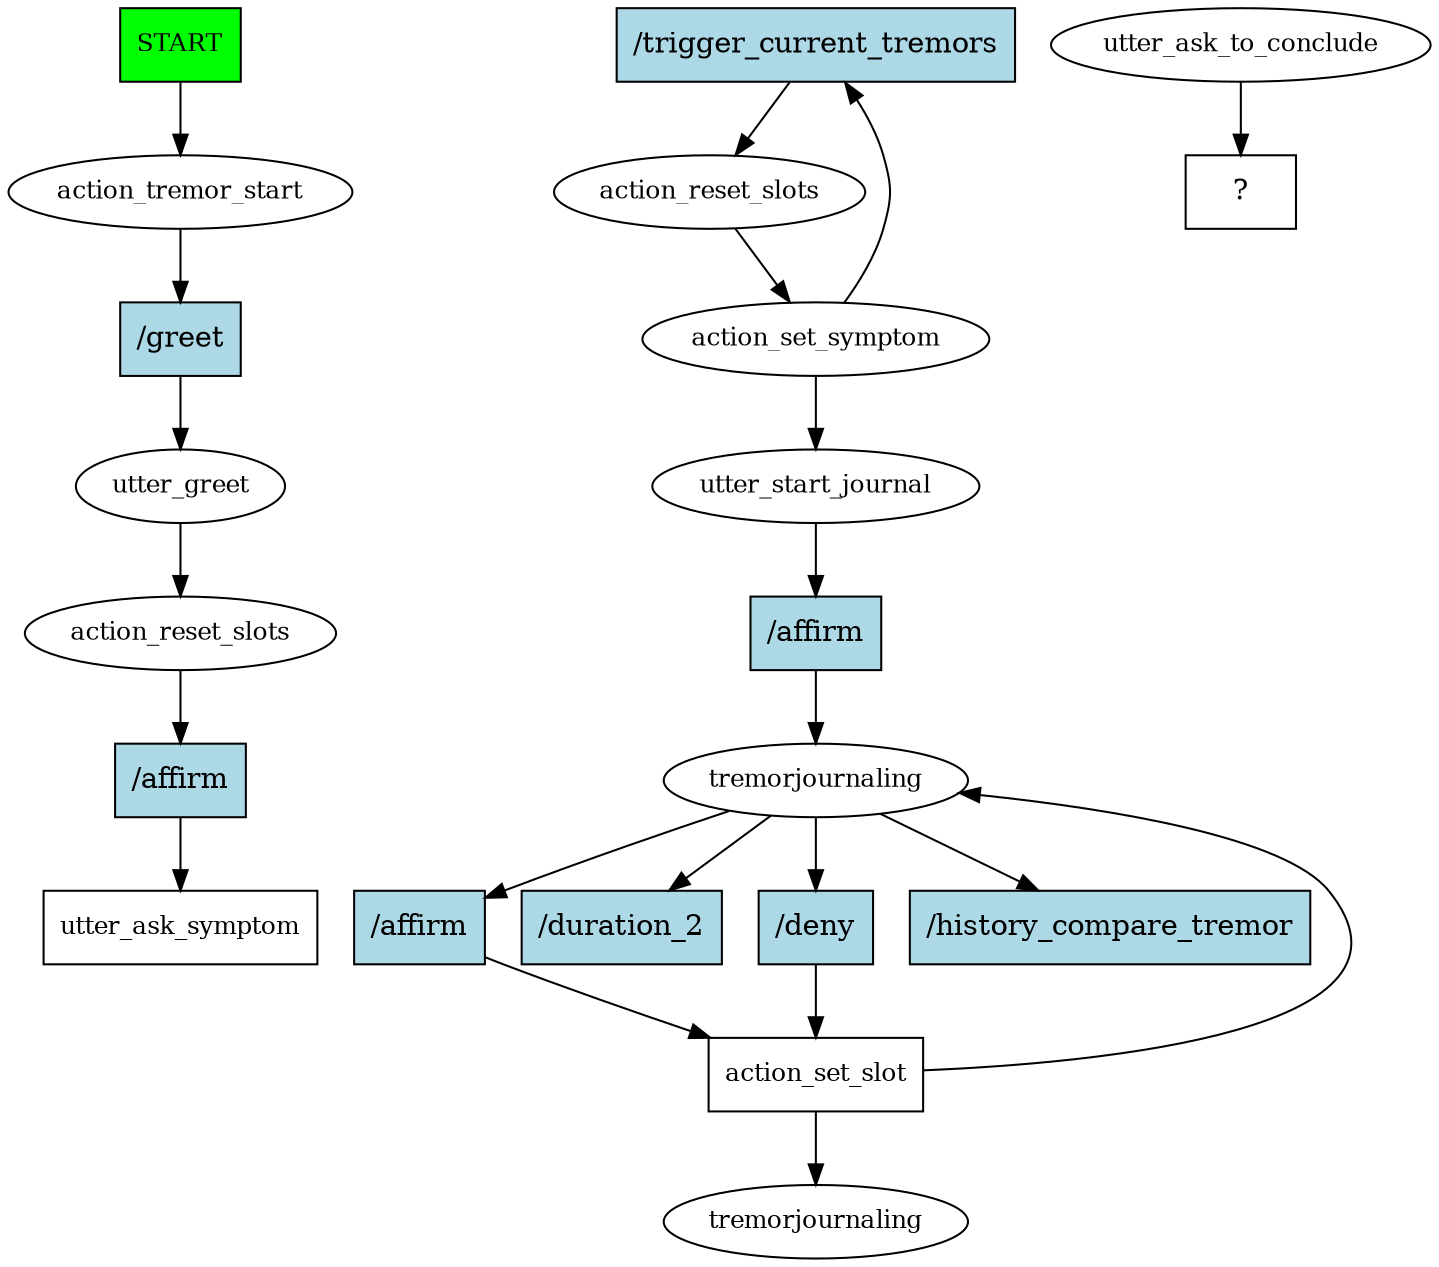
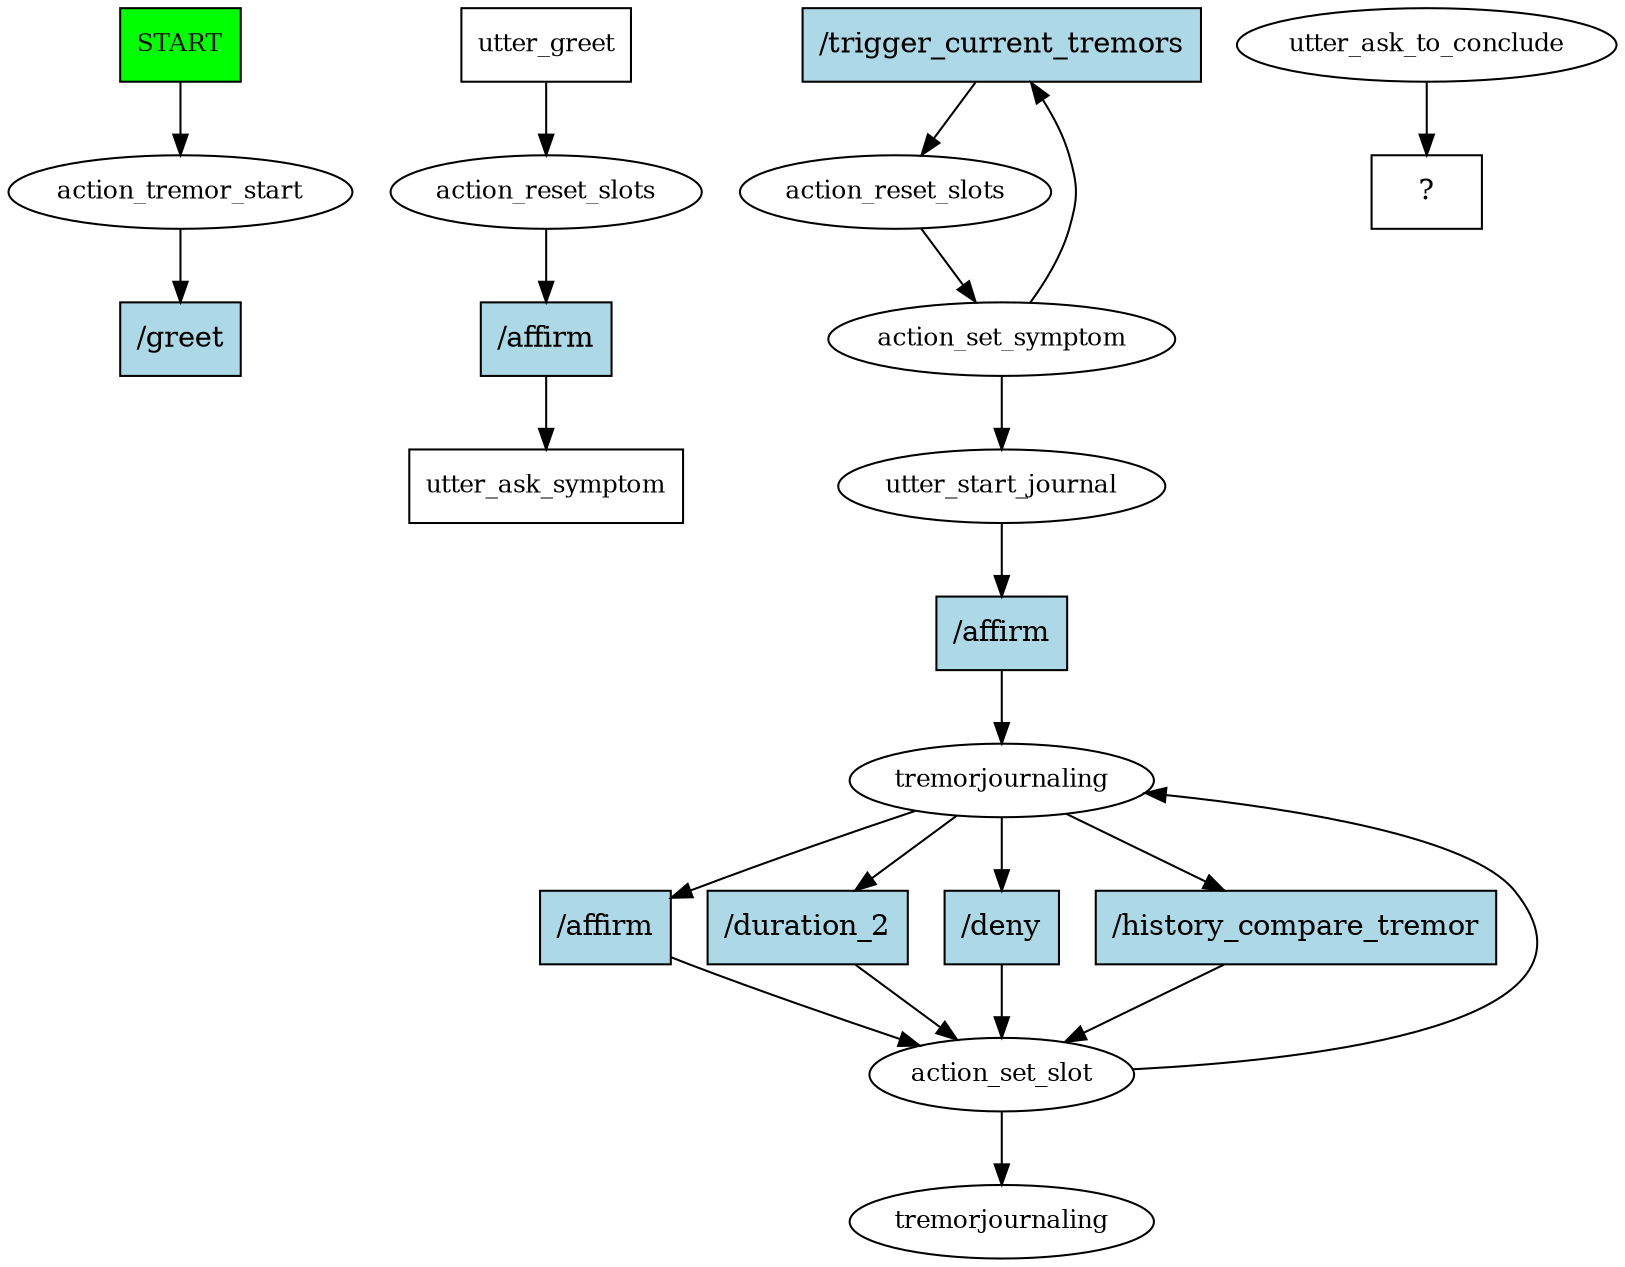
edge "/greet" -> "utter_greet": removed
node "utter_greet": shape ellipse -> box
edge "/duration_2" -> "action_set_slot": added
edge "/history_compare_tremor" -> "action_set_slot": added
node "action_set_slot": shape box -> ellipse
